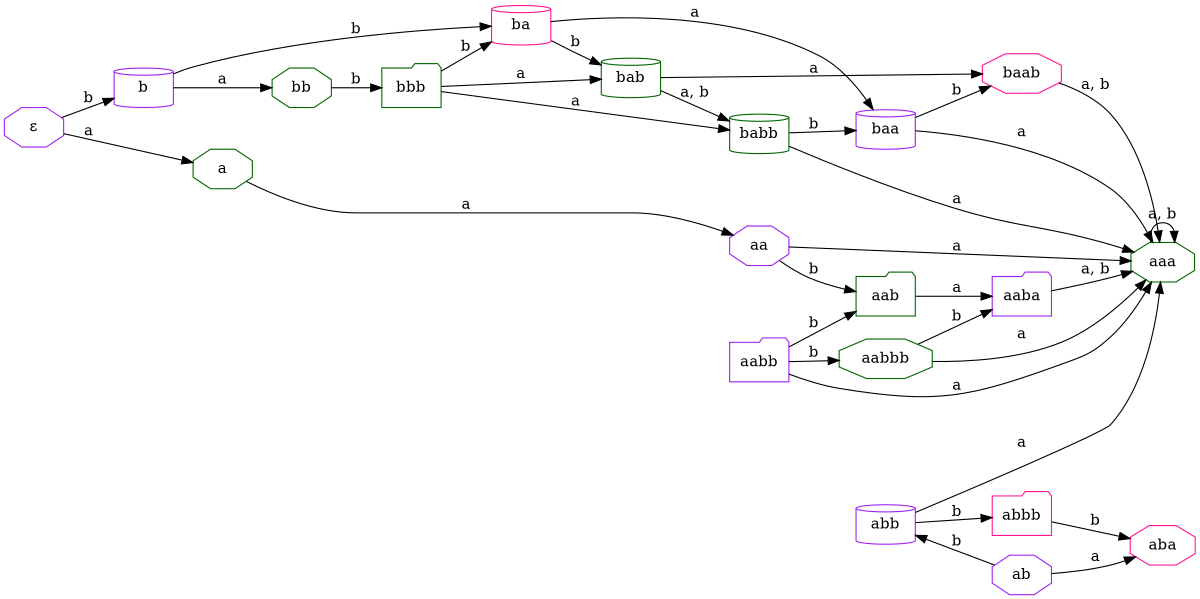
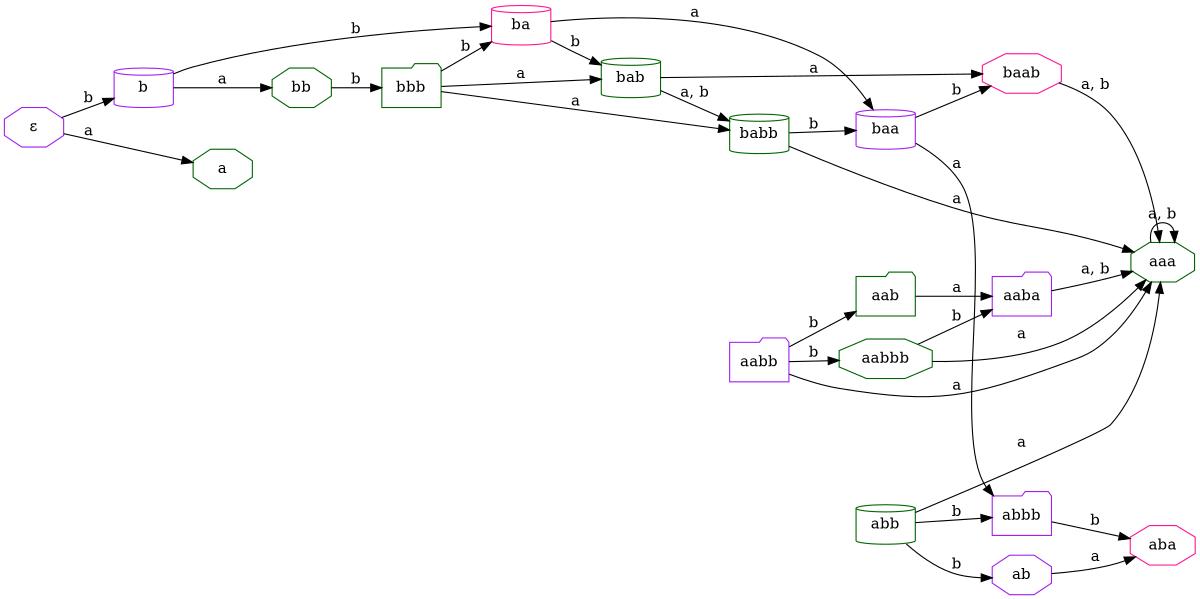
edge "baa" -> "aaa": now "baa" -> "abbb"
node "aa": removed
node "abbb": color deeppink -> purple
node "abb": color purple -> darkgreen
edge "ab" -> "abb": reversed
